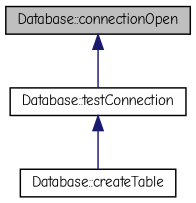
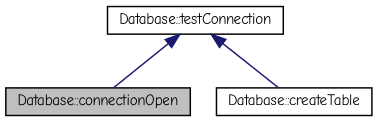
edge "Database::testConnection" -> "Database::connectionOpen": reversed
